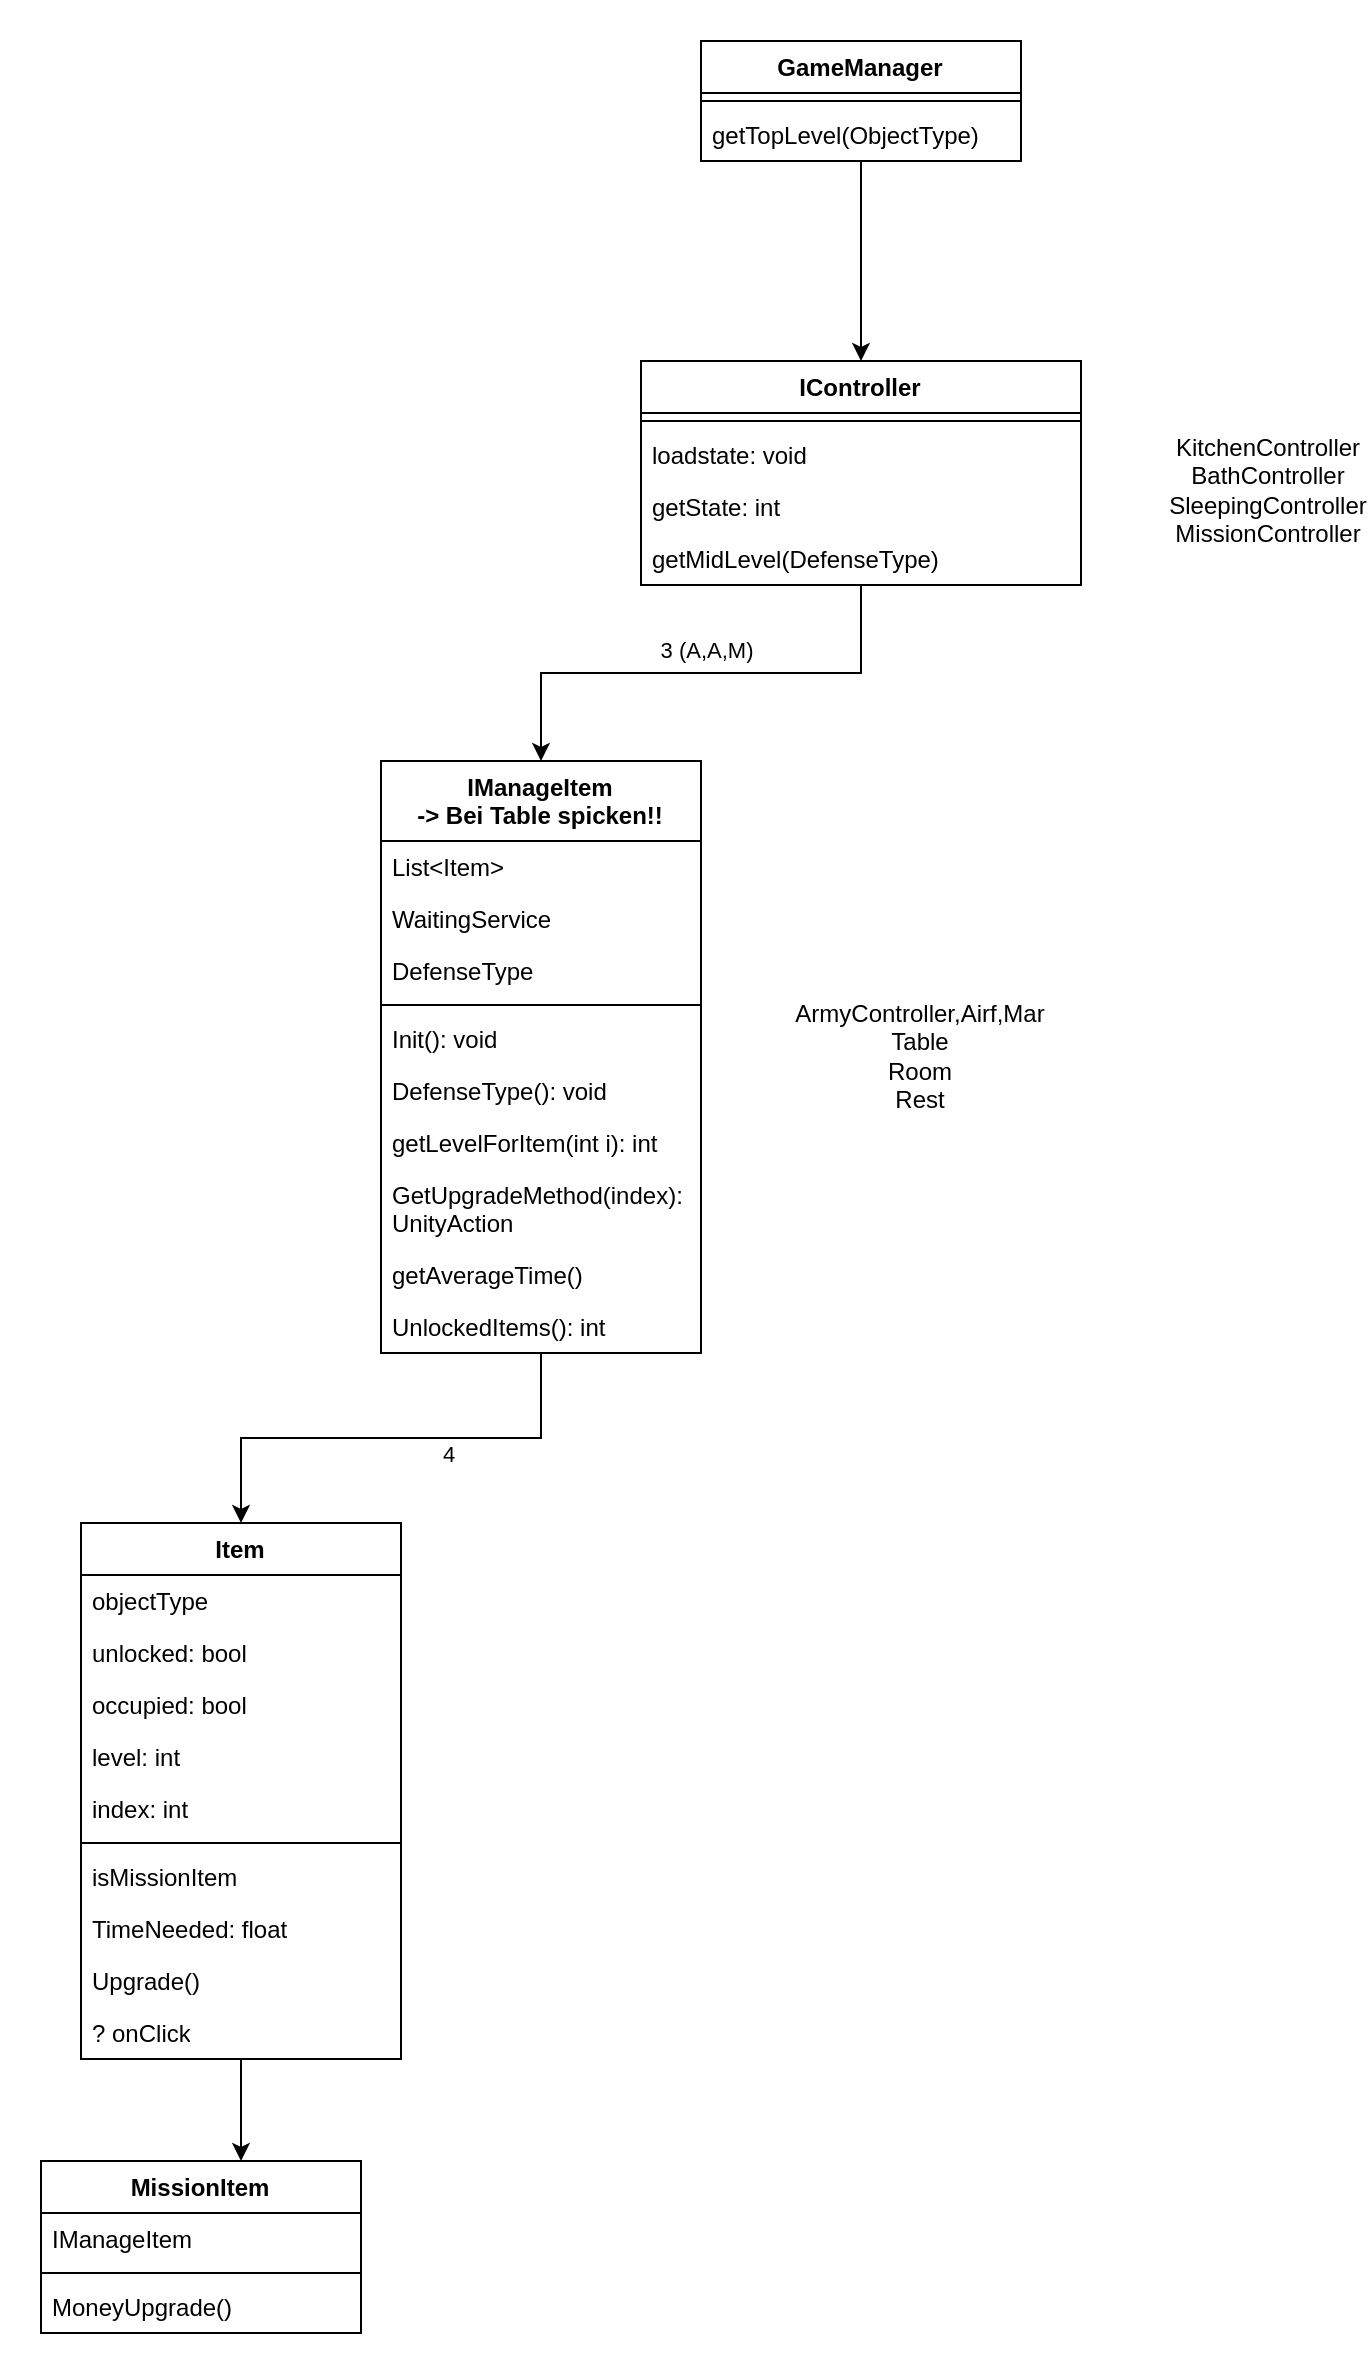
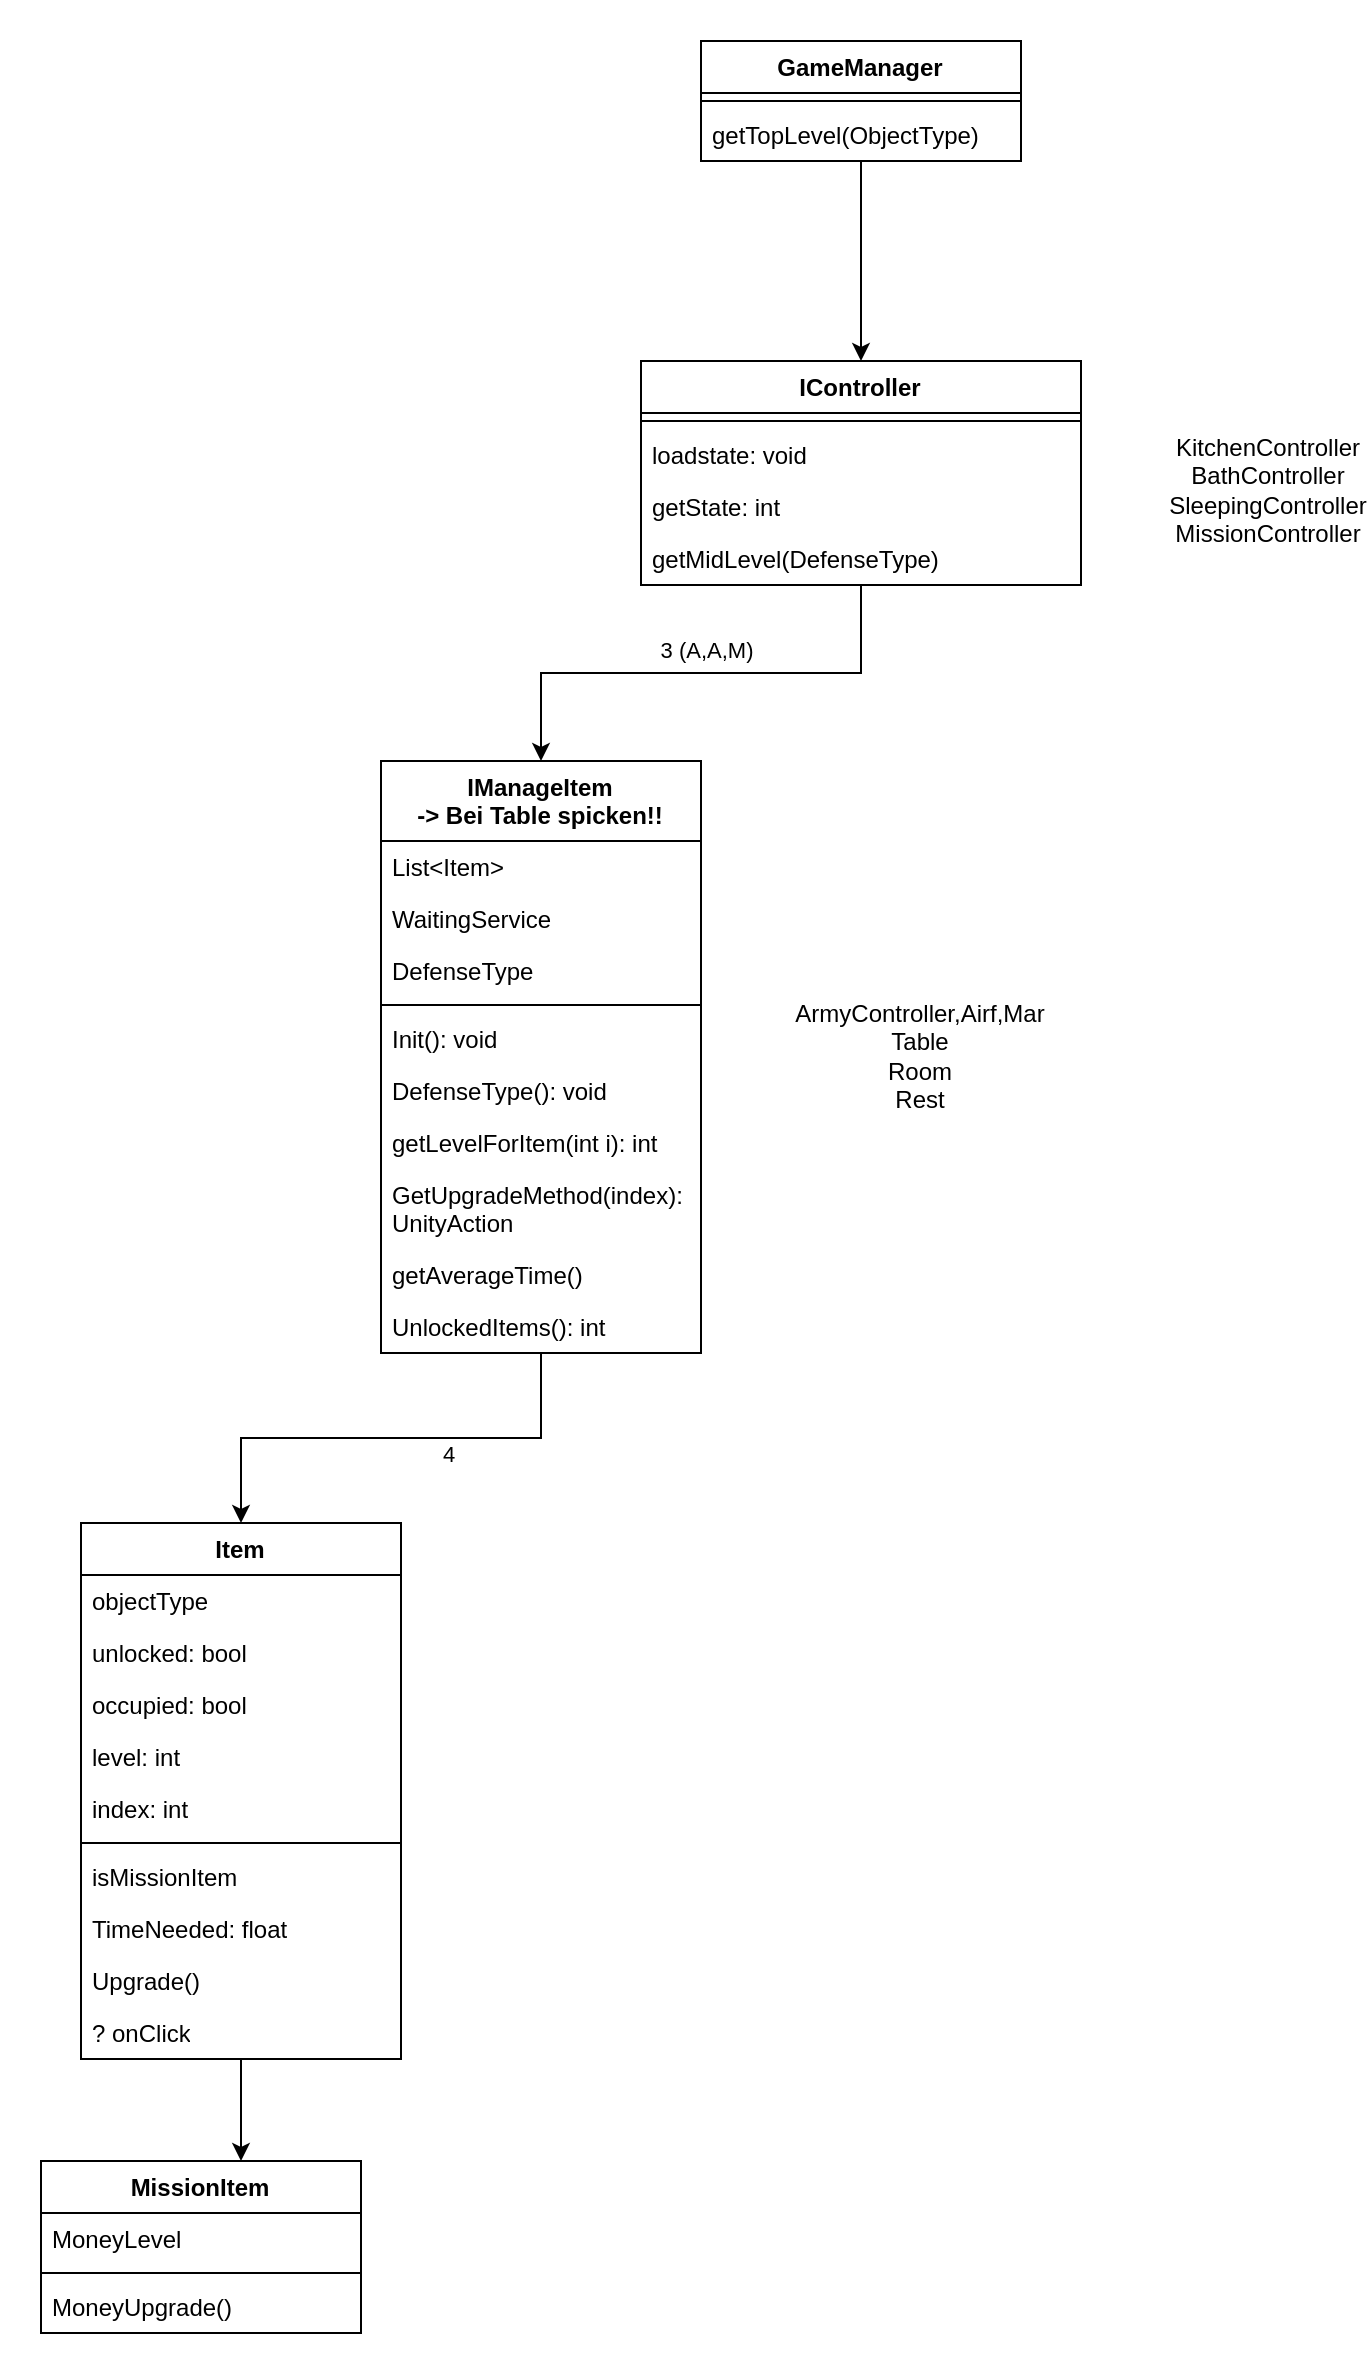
node "IManageItem": label "IManageItem" -> "MoneyLevel"
